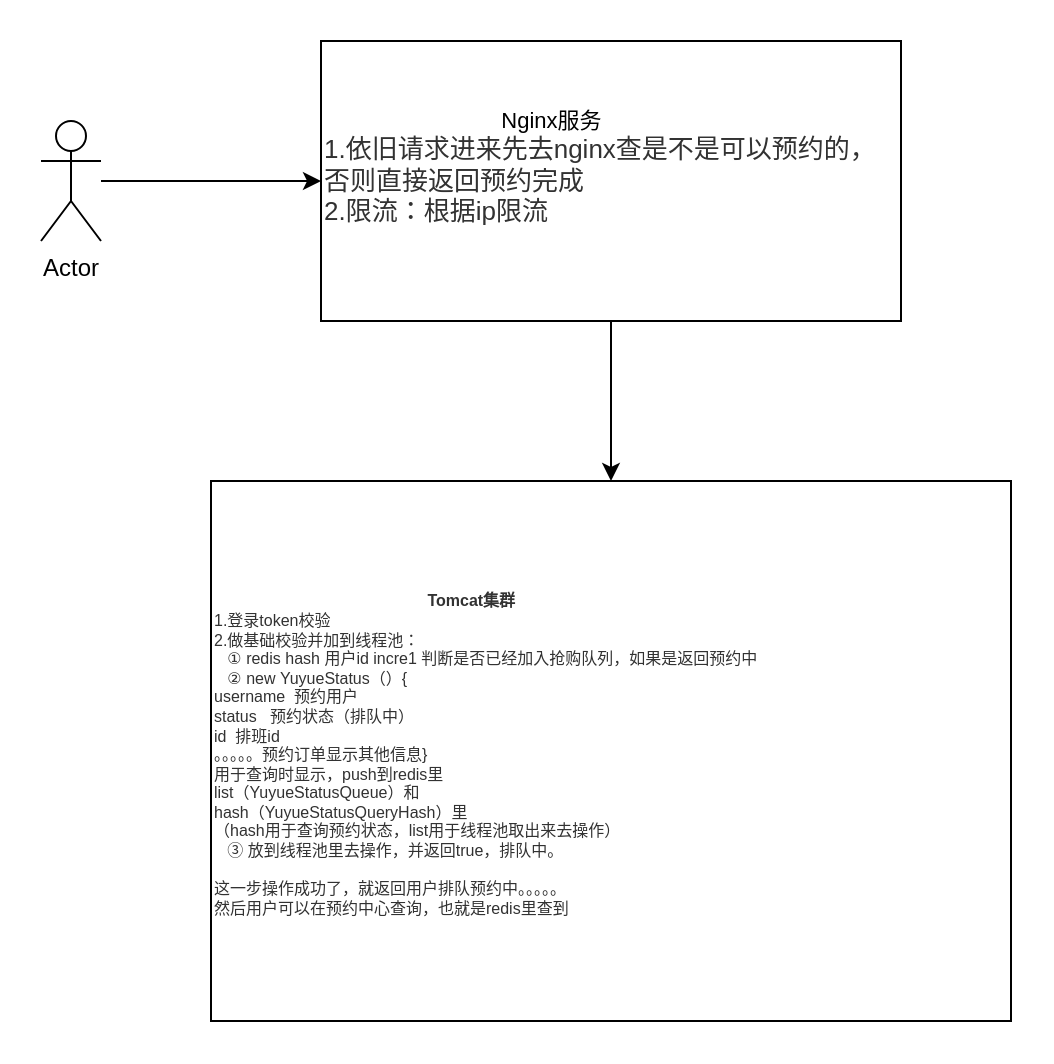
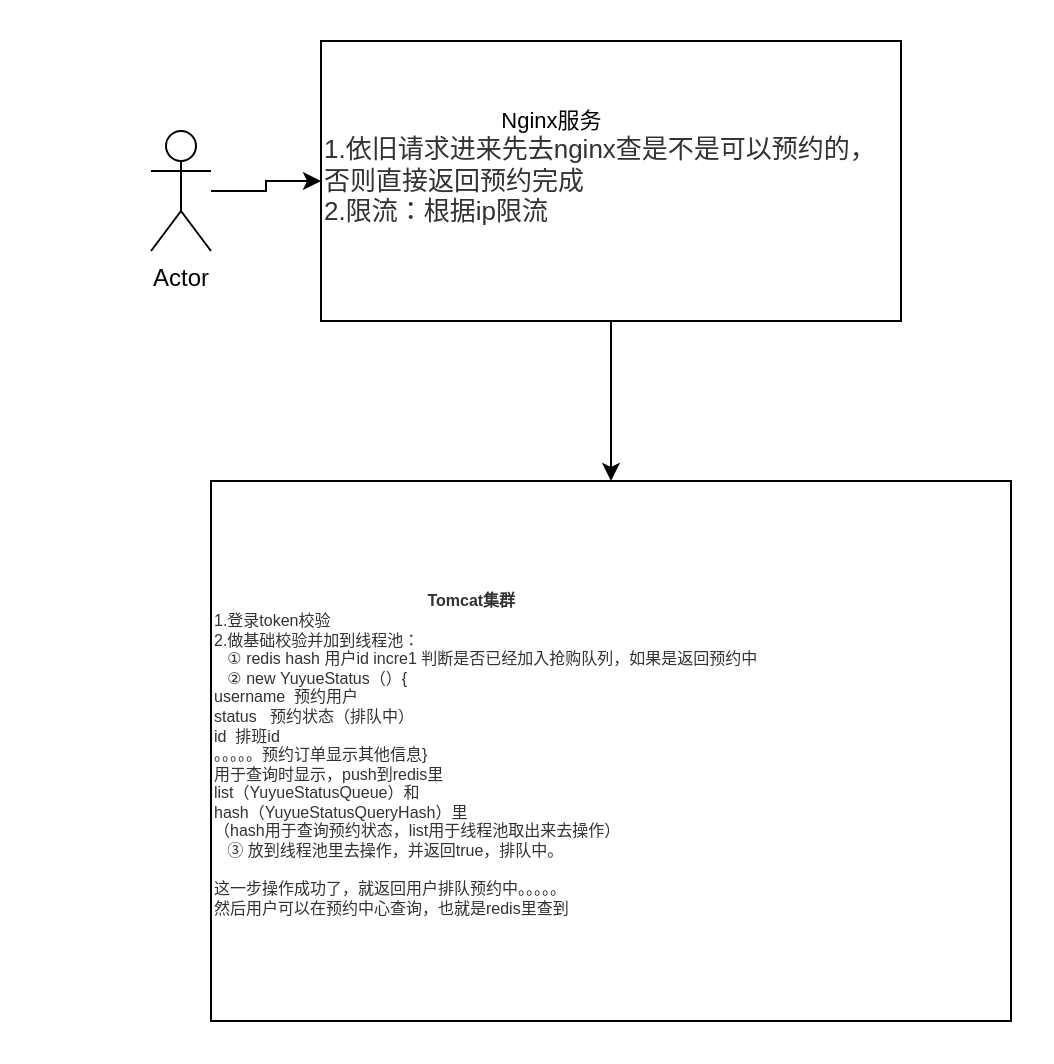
node "Actor": moved (71, 181) -> (181, 191)
